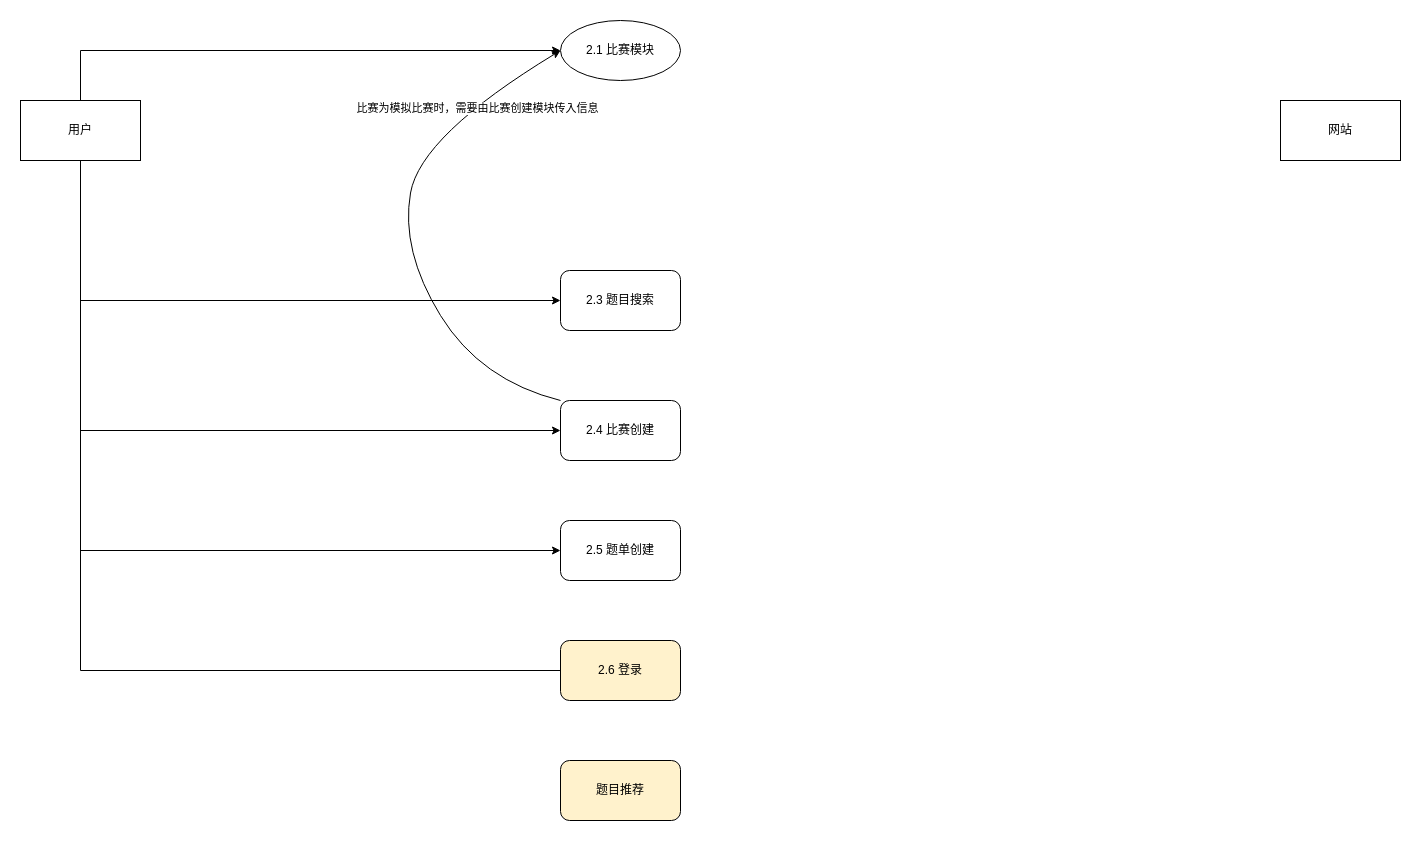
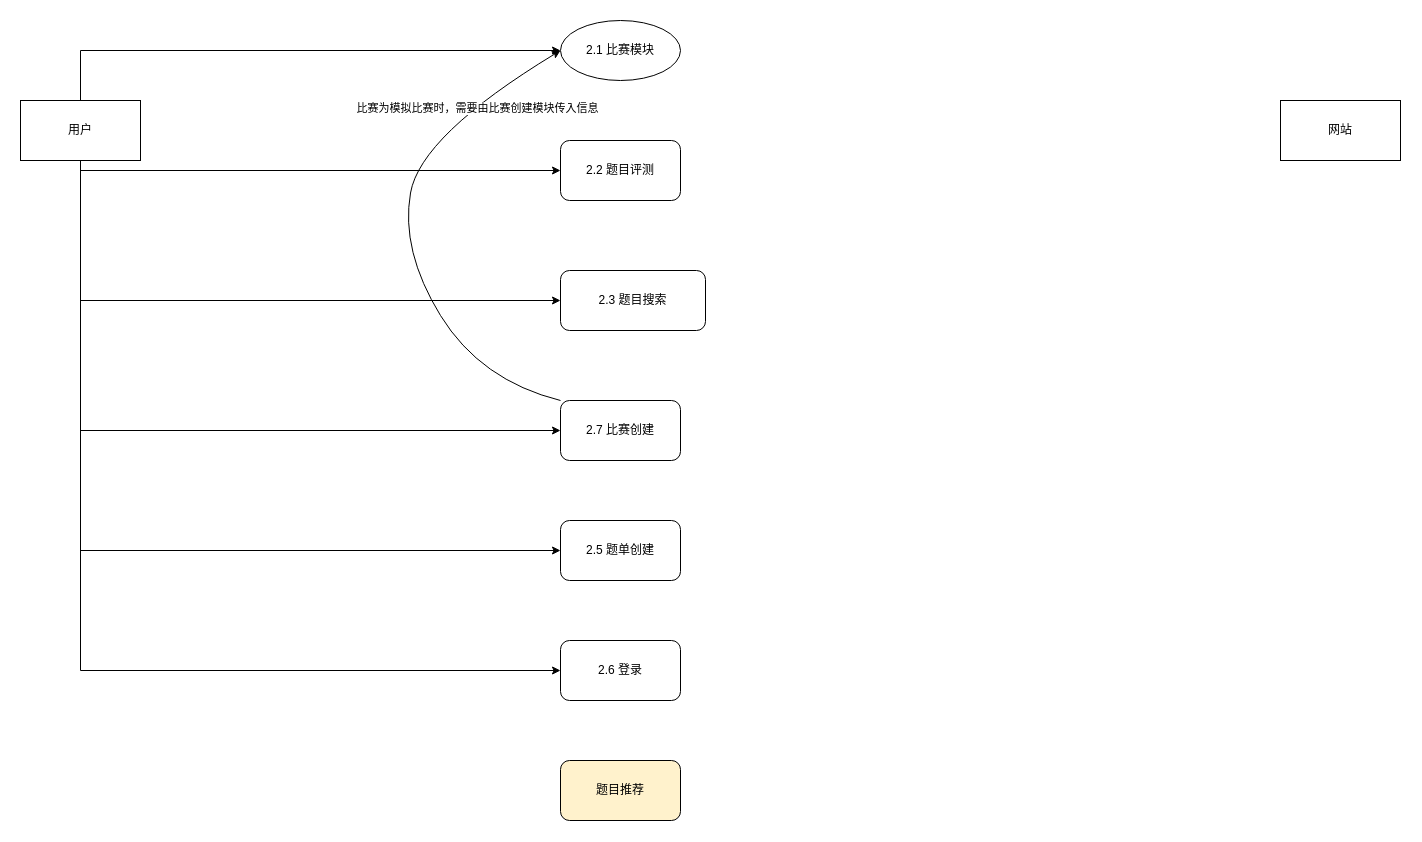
edge "用户" -> "2.2 题目评测": added
node "2.2 题目评测": added
node "2.3 题目搜索": size 120x60 -> 145x60
node "2.4 比赛创建": label "2.4 比赛创建" -> "2.7 比赛创建"
edge "用户" -- "2.6 登录": arrowhead none -> classic
node "2.6 登录": fillcolor #fff2cc -> #ffffff
